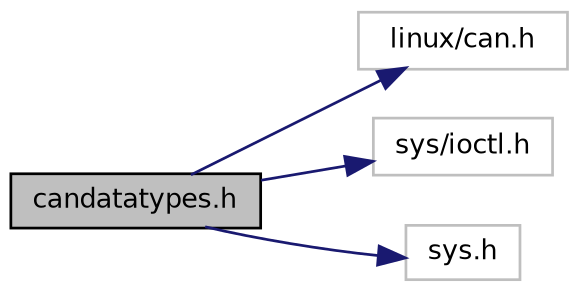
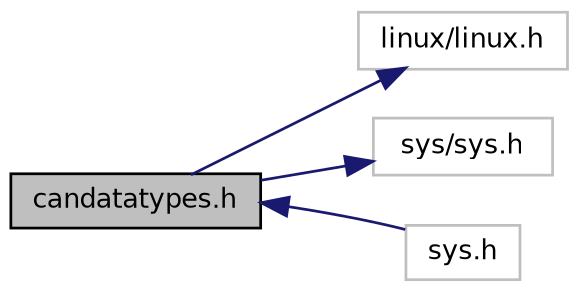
node "linux/can.h": label "linux/can.h" -> "linux/linux.h"
node "sys/ioctl.h": label "sys/ioctl.h" -> "sys/sys.h"
edge "candatatypes.h" -> "sys.h": reversed
